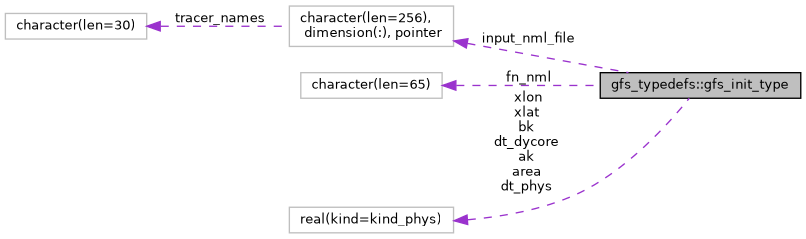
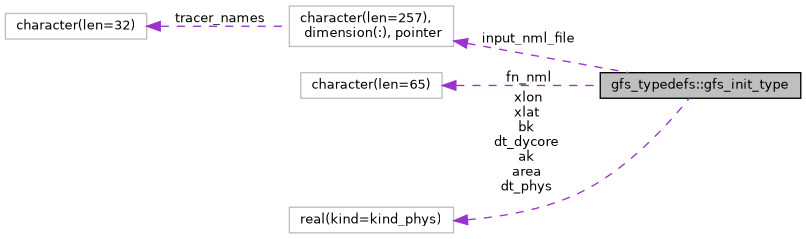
node "character(len=30)": label "character(len=30)" -> "character(len=32)"
node "character(len=256), dimension(:), pointer": label "character(len=256), dimension(:), pointer" -> "character(len=257), dimension(:), pointer"
